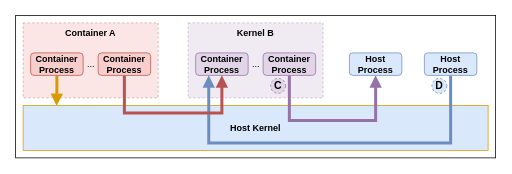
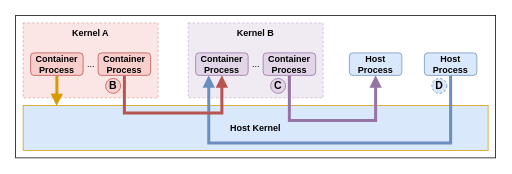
node "Container A": label "Container A" -> "Kernel A"
node "B": added
node "C": style dashed -> solid
